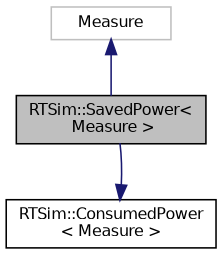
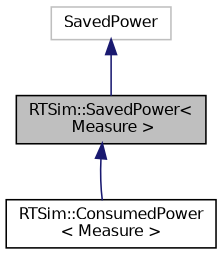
node "Measure": label "Measure" -> "SavedPower"
edge "RTSim::SavedPower< Measure >" -> "RTSim::ConsumedPower < Measure >": reversed
